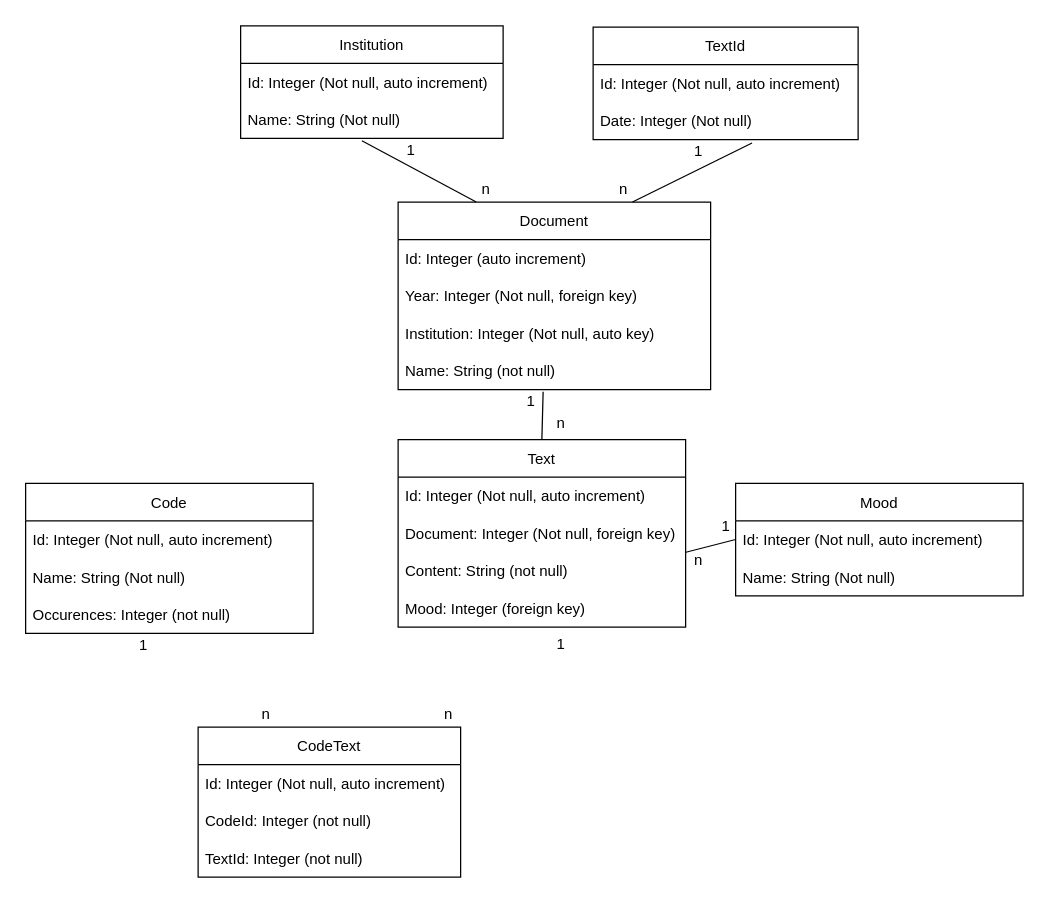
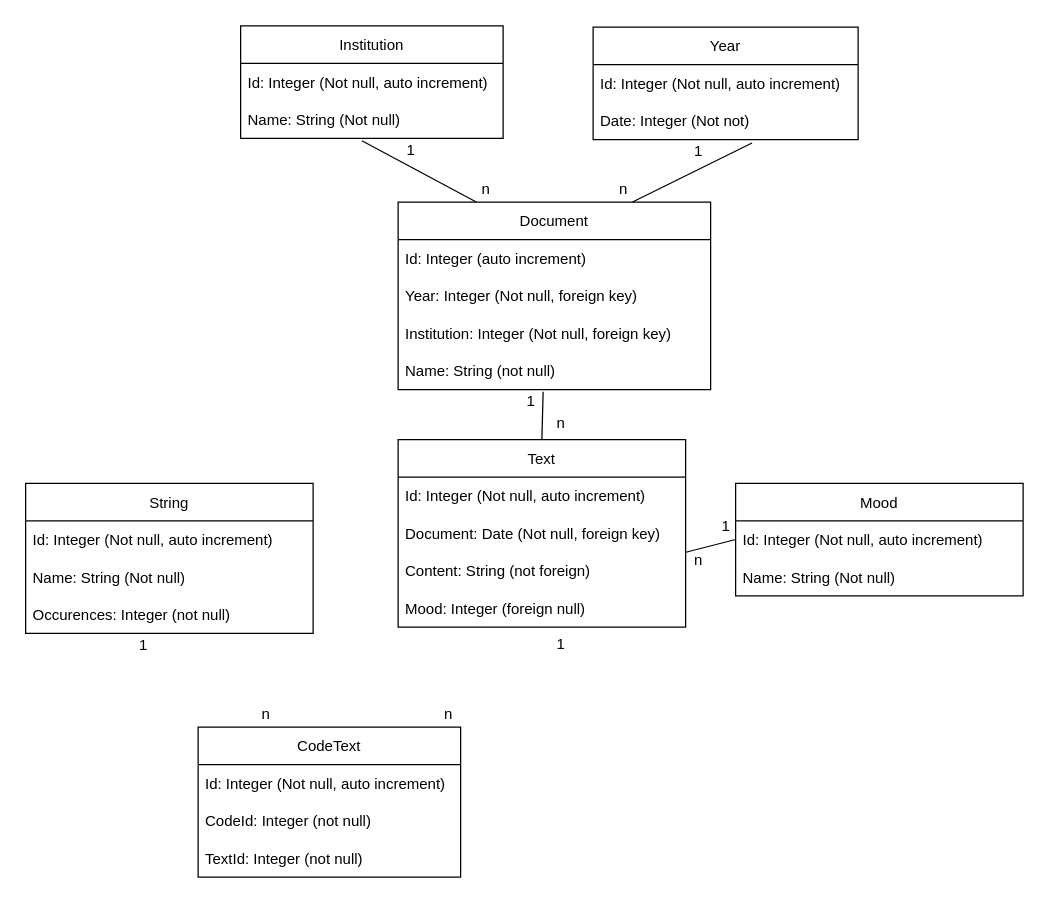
node "TextId": label "TextId" -> "Year"
node "Date: Integer (Not null)": label "Date: Integer (Not null)" -> "Date: Integer (Not not)"
node "Institution: Integer (Not null, auto key)": label "Institution: Integer (Not null, auto key)" -> "Institution: Integer (Not null, foreign key)"
node "Code": label "Code" -> "String"
node "Document: Integer (Not null, foreign key)": label "Document: Integer (Not null, foreign key)" -> "Document: Date (Not null, foreign key)"
node "Content: String (not null)": label "Content: String (not null)" -> "Content: String (not foreign)"
node "Mood: Integer (foreign key)": label "Mood: Integer (foreign key)" -> "Mood: Integer (foreign null)"
